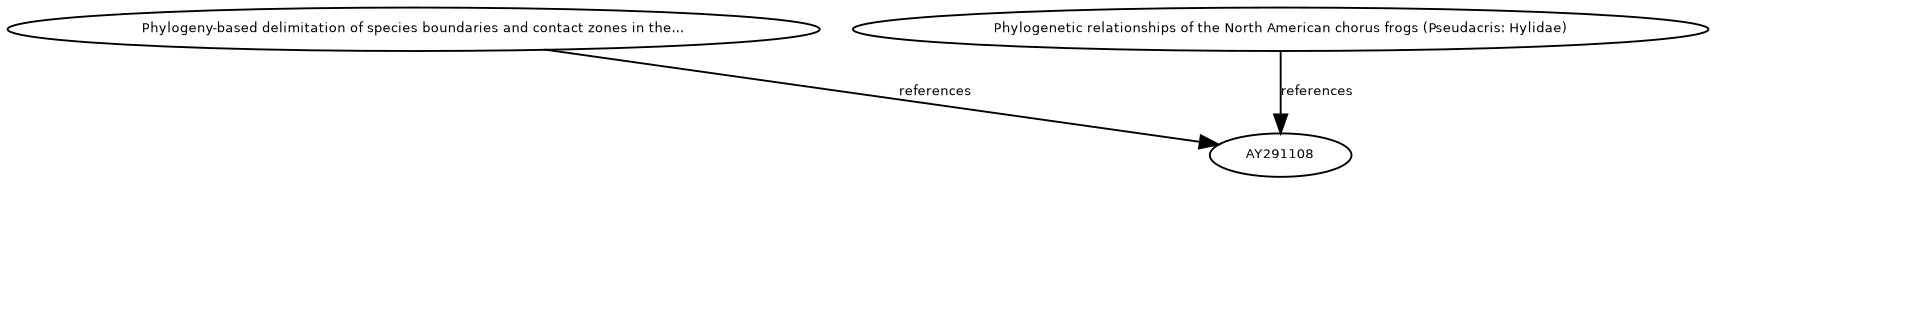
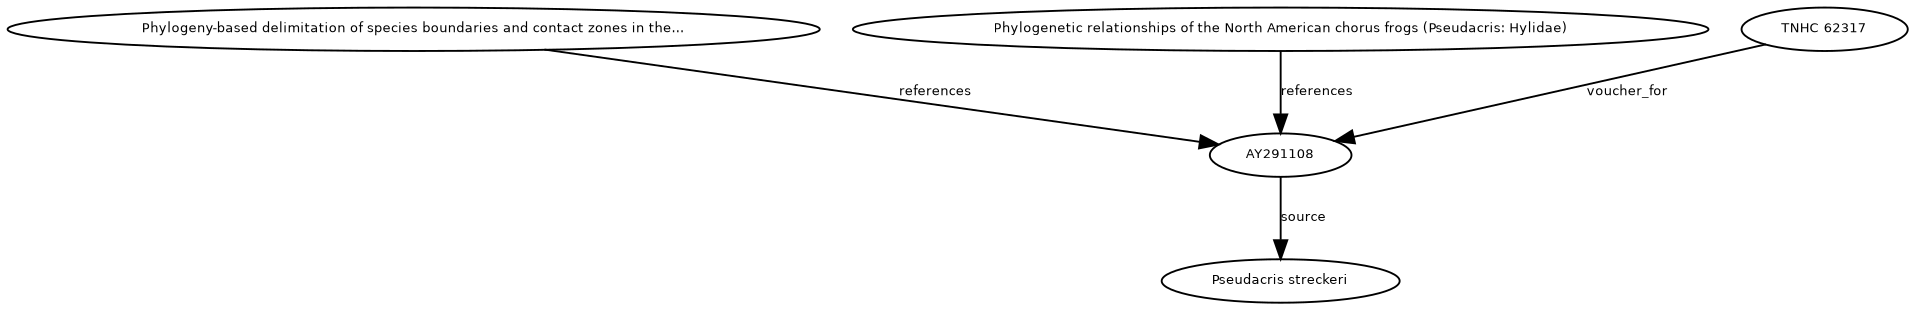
node "TNHC 62317": added
node "Pseudacris streckeri": added
